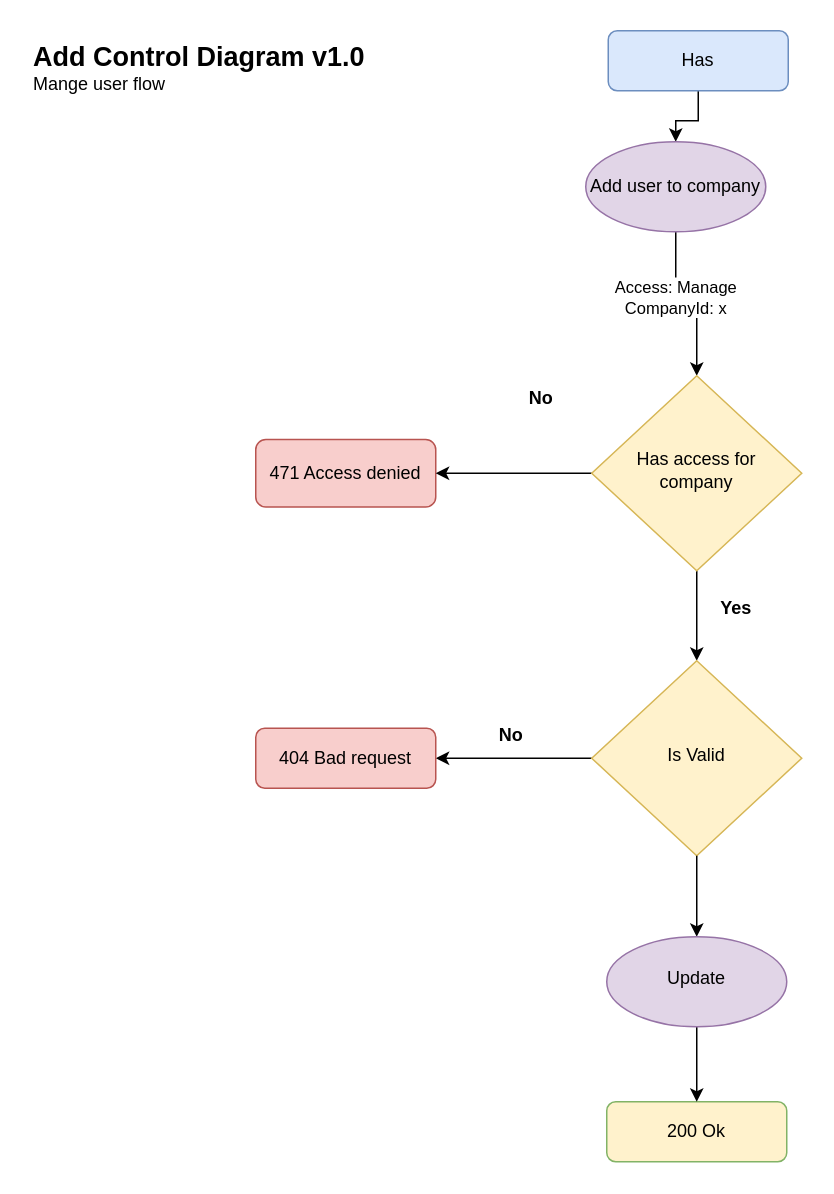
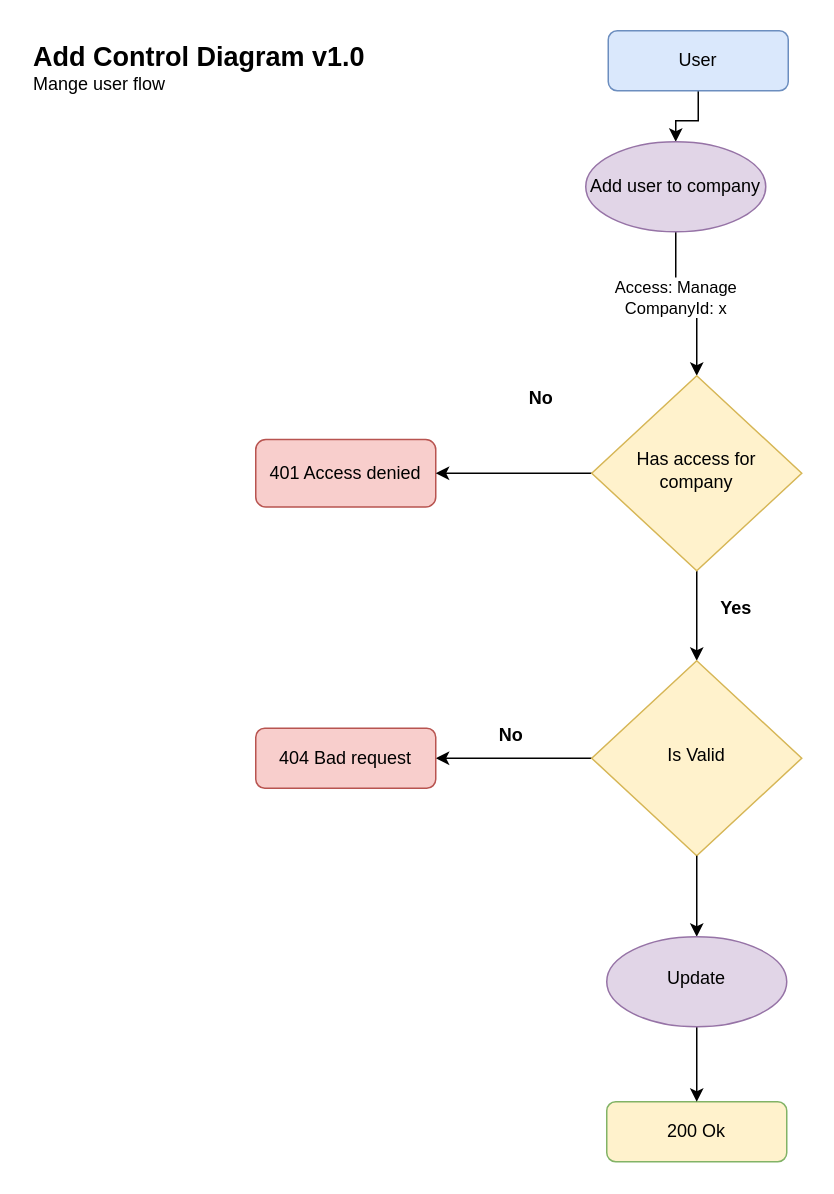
node "Has": label "Has" -> "User"
node "471 Access denied": label "471 Access denied" -> "401 Access denied"
